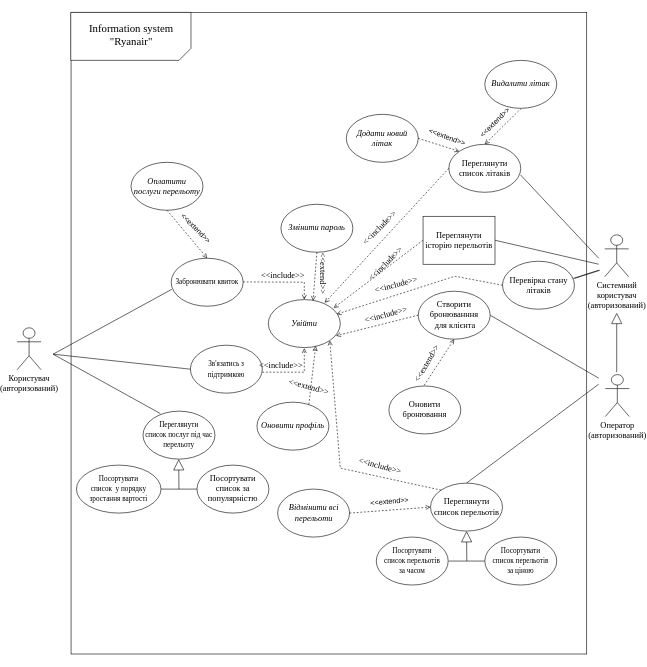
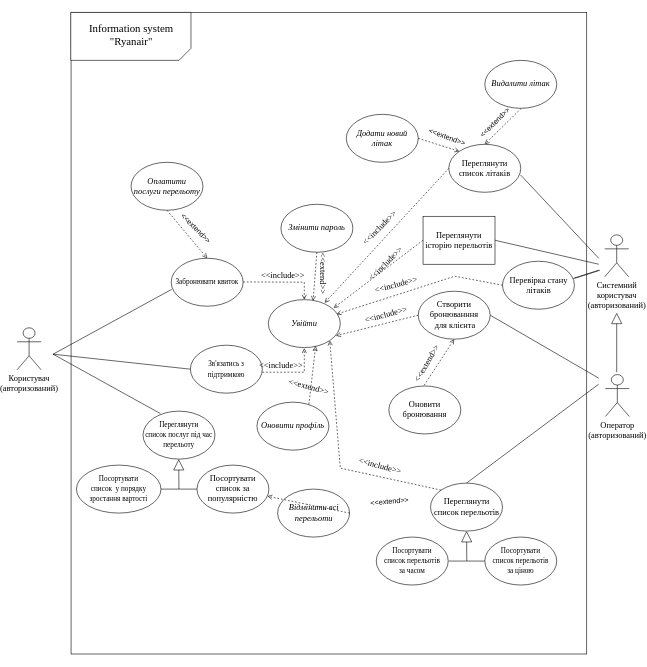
edge "Відмінити всі перельоти" -> "Переглянути список перельотів": now "Відмінити всі перельоти" -> "Посортувати список за популярністю"
